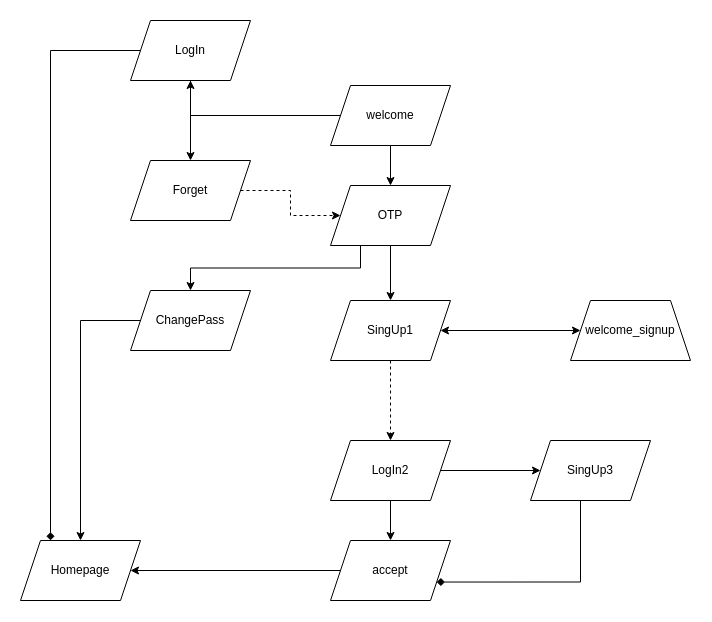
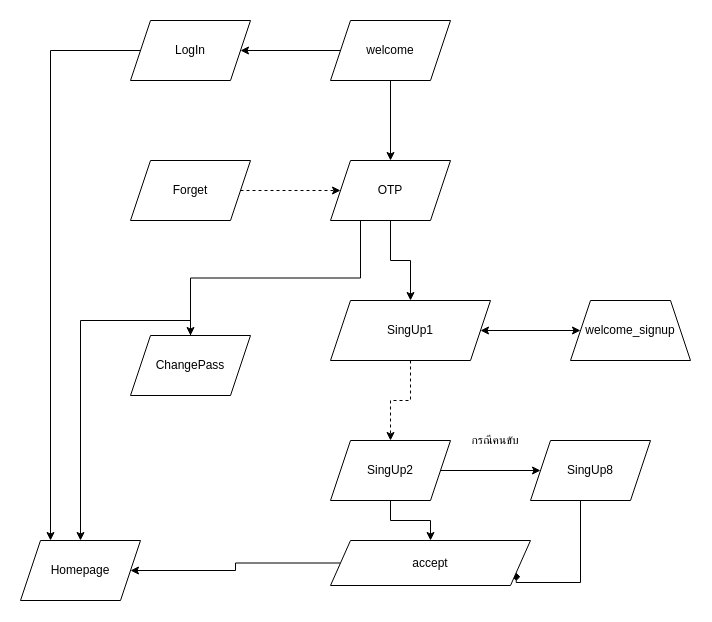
node "welcome": moved (391, 116) -> (391, 51)
edge "LogIn" -> "Forget": removed
node "OTP": moved (391, 216) -> (391, 191)
node "ChangePass": moved (191, 321) -> (191, 366)
node "SingUp1": size 120x60 -> 160x60
node "กรณีคนขับ": added
node "LogIn2": label "LogIn2" -> "SingUp2"
node "SingUp3": label "SingUp3" -> "SingUp8"
edge "LogIn" -> "Homepage": arrowhead diamond -> classic
node "accept": size 120x60 -> 200x45
